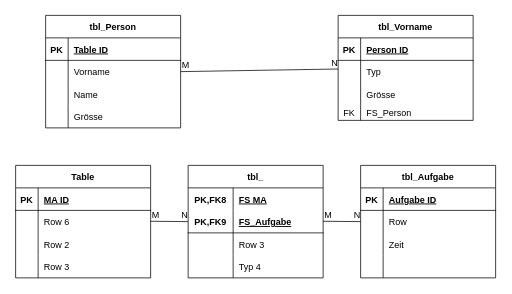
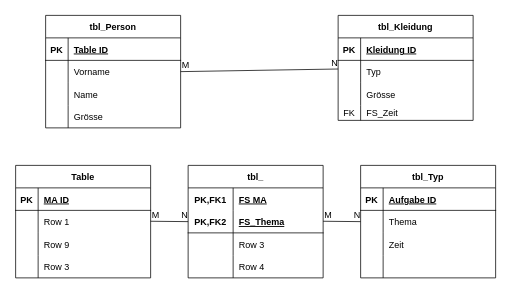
node "tbl_Vorname": label "tbl_Vorname" -> "tbl_Kleidung"
node "Person ID": label "Person ID" -> "Kleidung ID"
node "FS_Person": label "FS_Person" -> "FS_Zeit"
node "tbl_Aufgabe": label "tbl_Aufgabe" -> "tbl_Typ"
node "PK,FK8": label "PK,FK8" -> "PK,FK1"
node "Row 6": label "Row 6" -> "Row 1"
node "PK,FK9": label "PK,FK9" -> "PK,FK2"
node "FS_Aufgabe": label "FS_Aufgabe" -> "FS_Thema"
node "Row": label "Row" -> "Thema"
node "Row 2": label "Row 2" -> "Row 9"
node "Typ 4": label "Typ 4" -> "Row 4"
